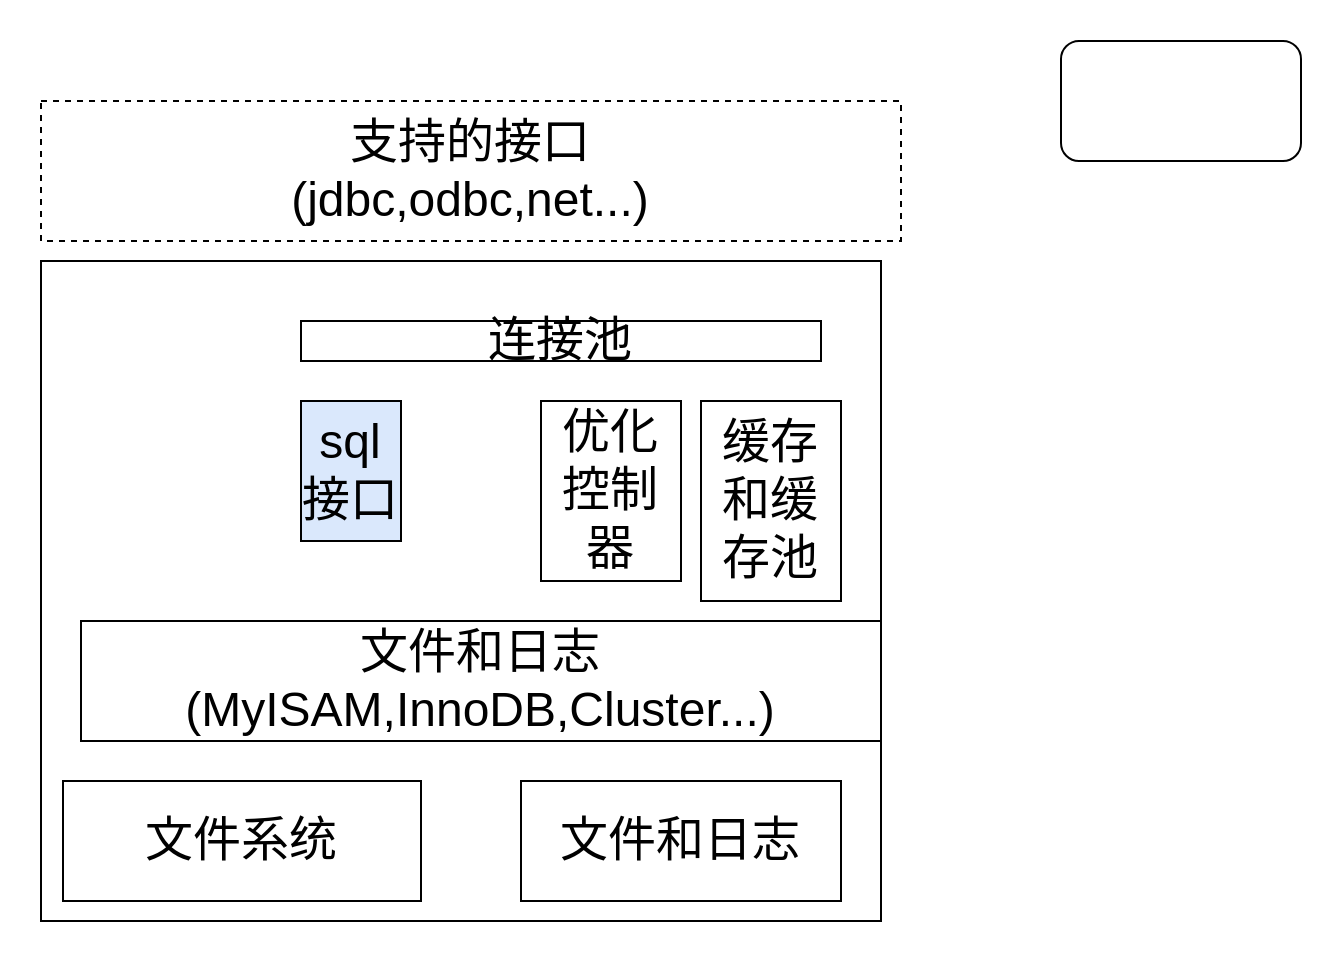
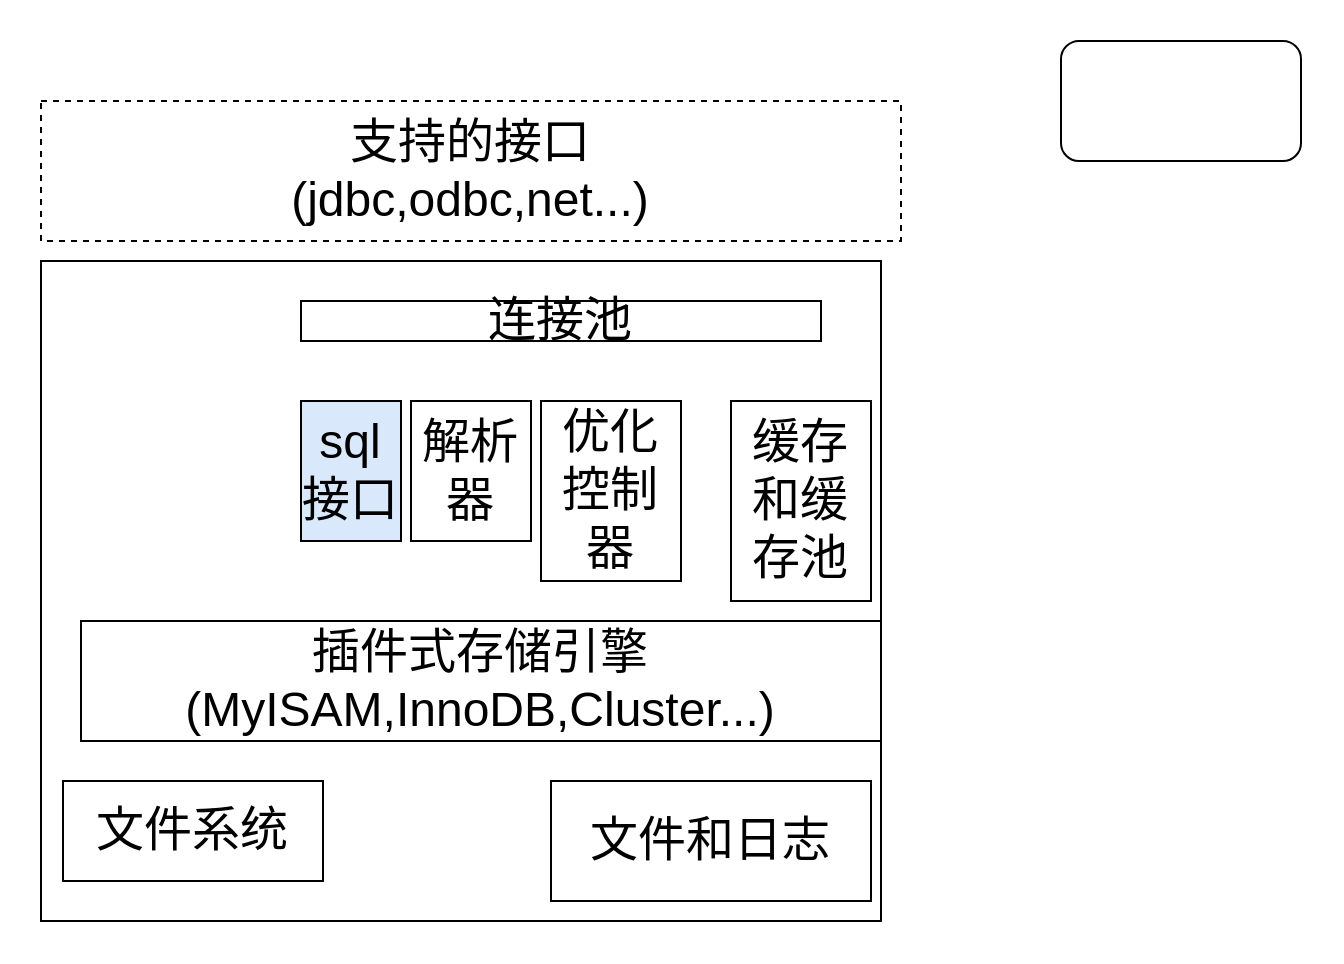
node "连接池": moved (561, 341) -> (561, 321)
node "解析器": added
node "缓存和缓存池": moved (771, 501) -> (801, 501)
node "文件和日志 (MyISAM,InnoDB,Cluster...)": label "文件和日志 (MyISAM,InnoDB,Cluster...)" -> "插件式存储引擎 (MyISAM,InnoDB,Cluster...)"
node "文件系统": size 358x120 -> 260x100
node "文件和日志": moved (681, 841) -> (711, 841)
